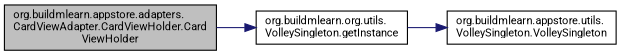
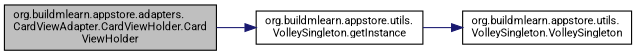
node "org.buildmlearn.org.utils. VolleySingleton.getInstance": label "org.buildmlearn.org.utils. VolleySingleton.getInstance" -> "org.buildmlearn.appstore.utils. VolleySingleton.getInstance"
